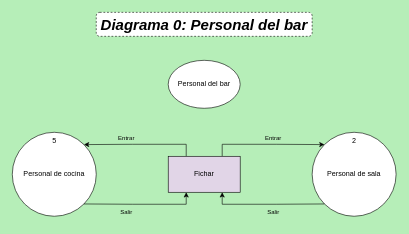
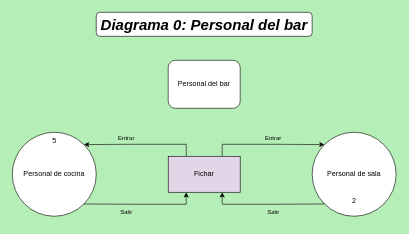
node "Diagrama 0: Personal del bar": style dashed -> solid
node "Personal del bar": shape ellipse -> rounded rectangle
node "2": moved (354, 141) -> (354, 201)
